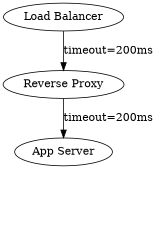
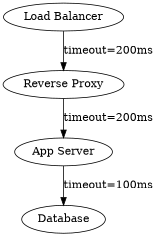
node "Database": added
